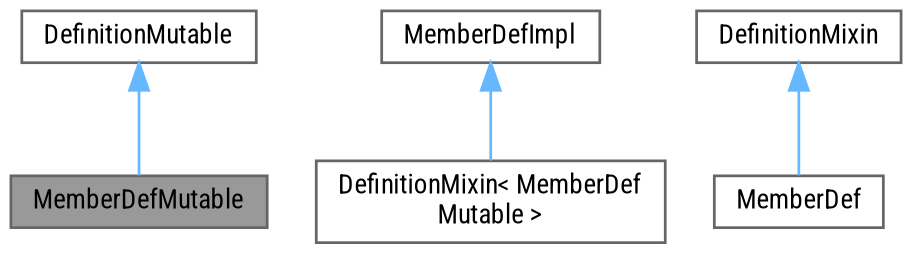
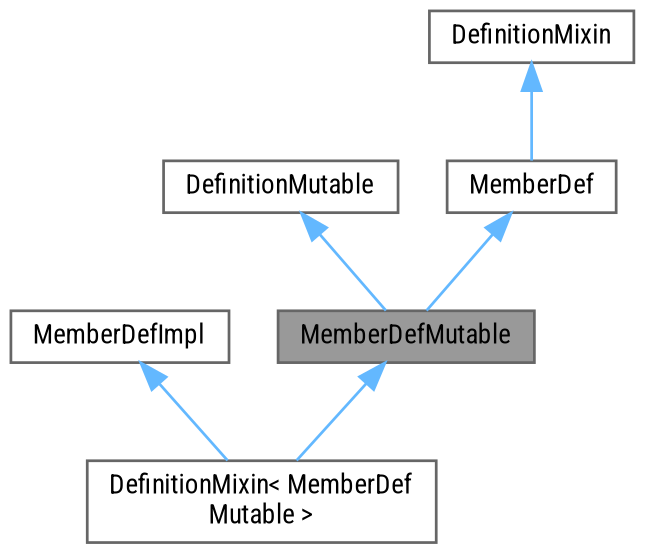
edge "MemberDefMutable" -> "MemberDef": added
edge "DefinitionMixin< MemberDef Mutable >" -> "MemberDefMutable": added
